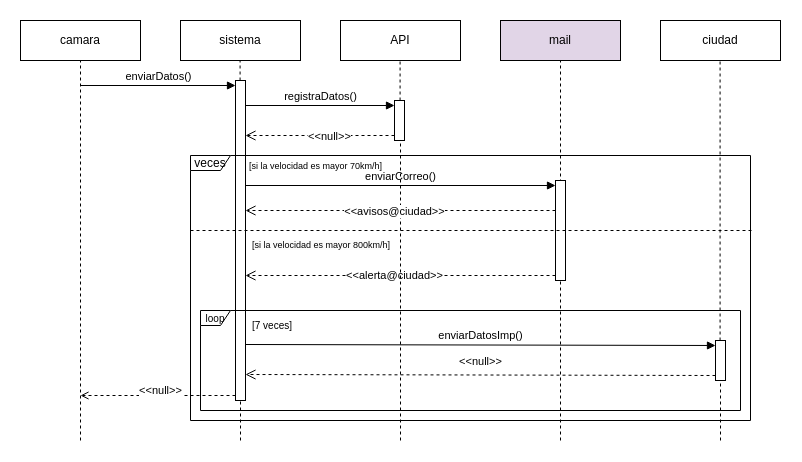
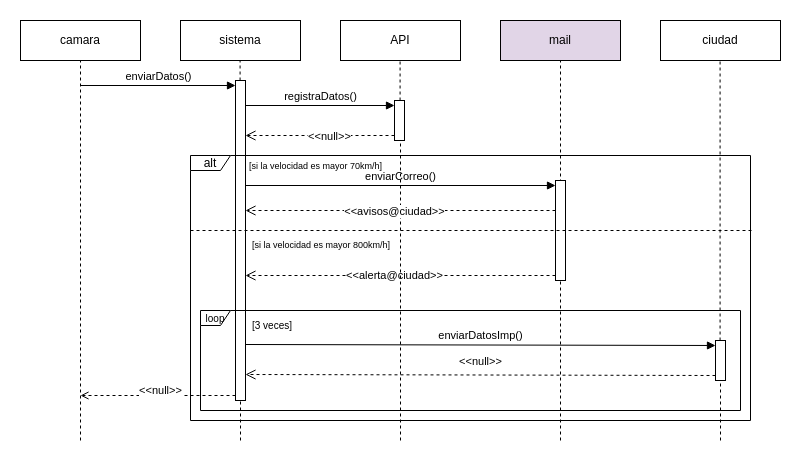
node "veces": label "veces" -> "alt"
node "[7 veces]": label "[7 veces]" -> "[3 veces]"
